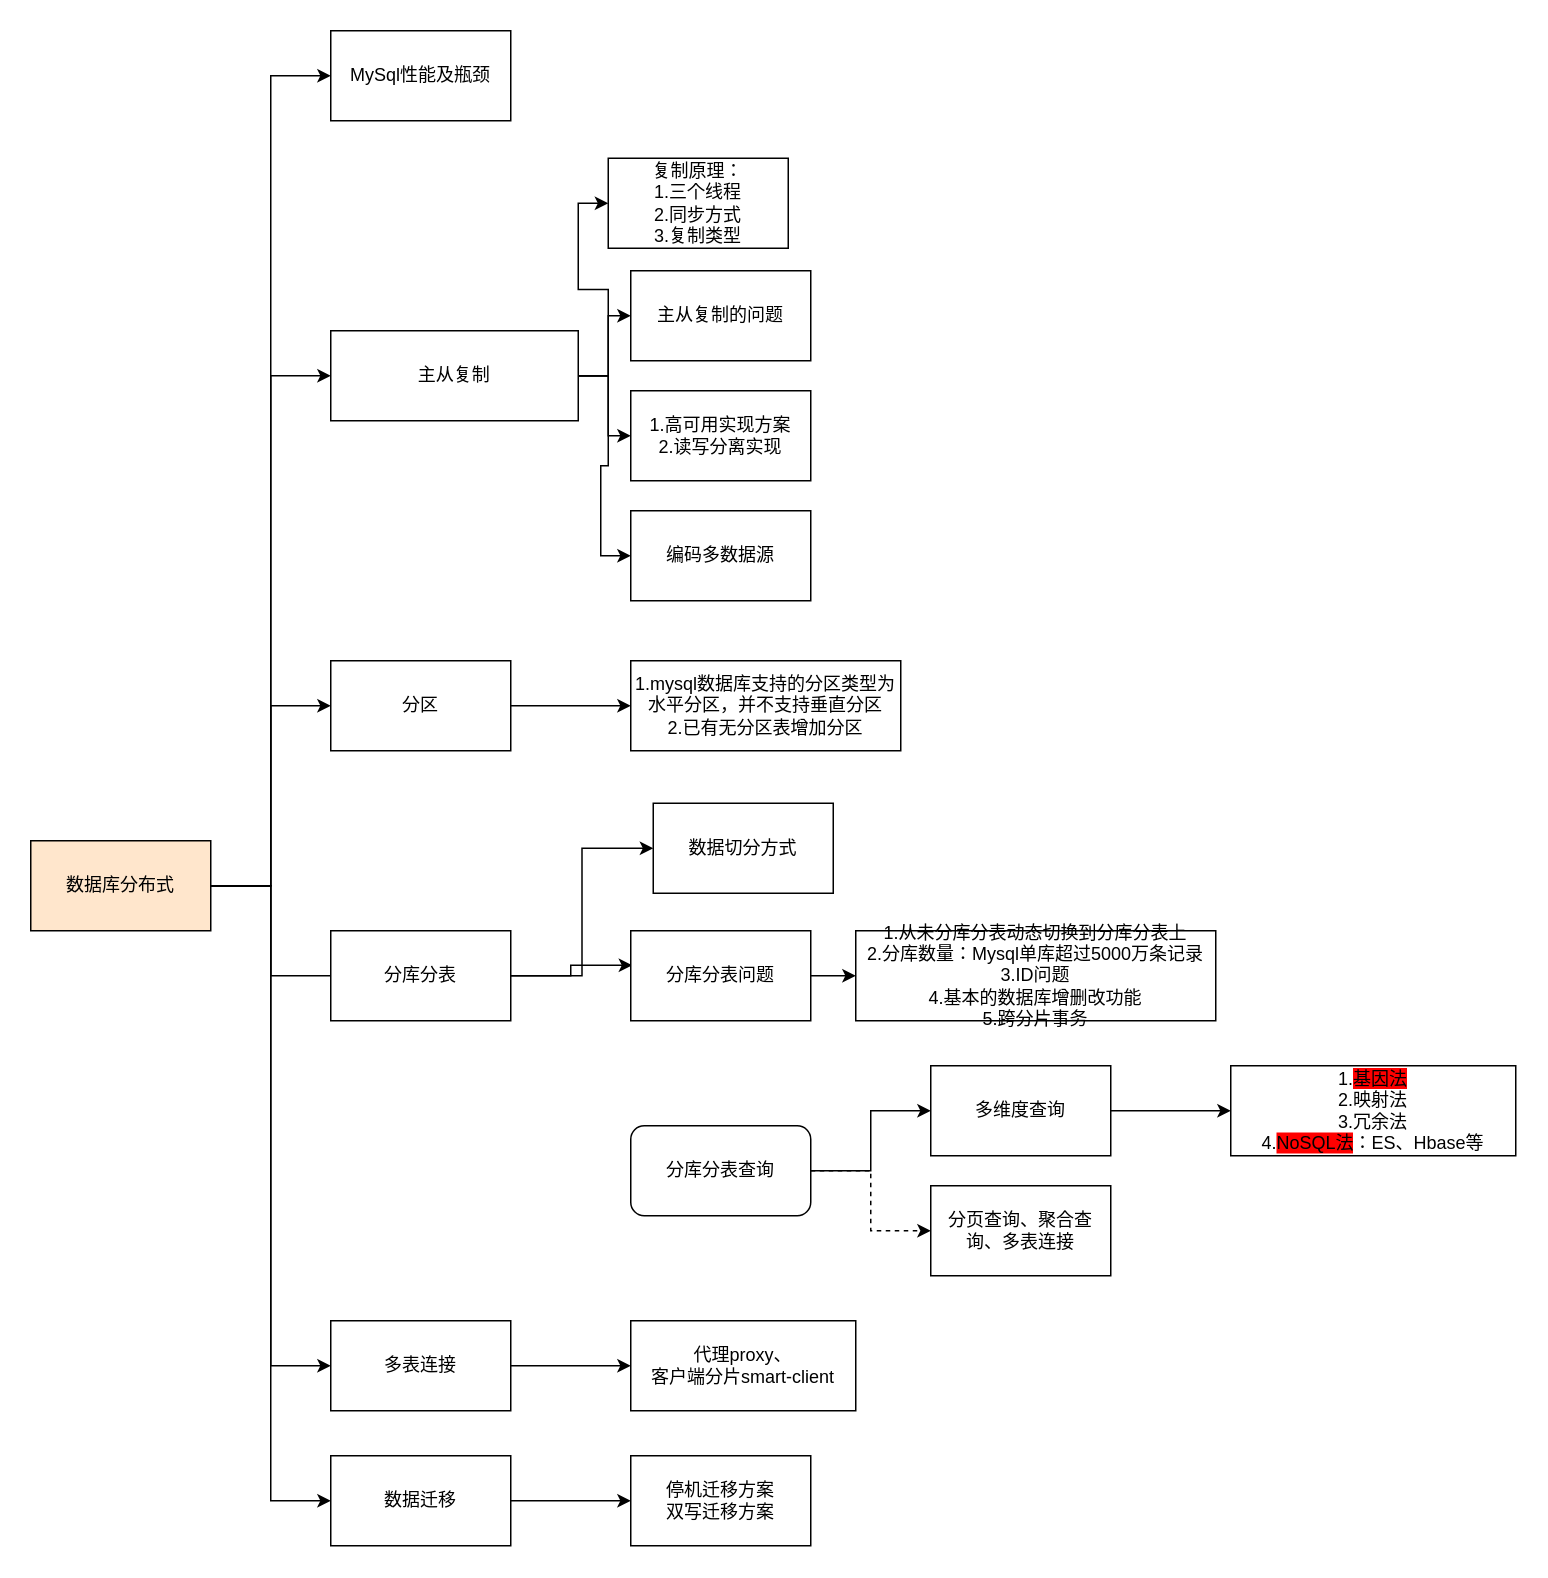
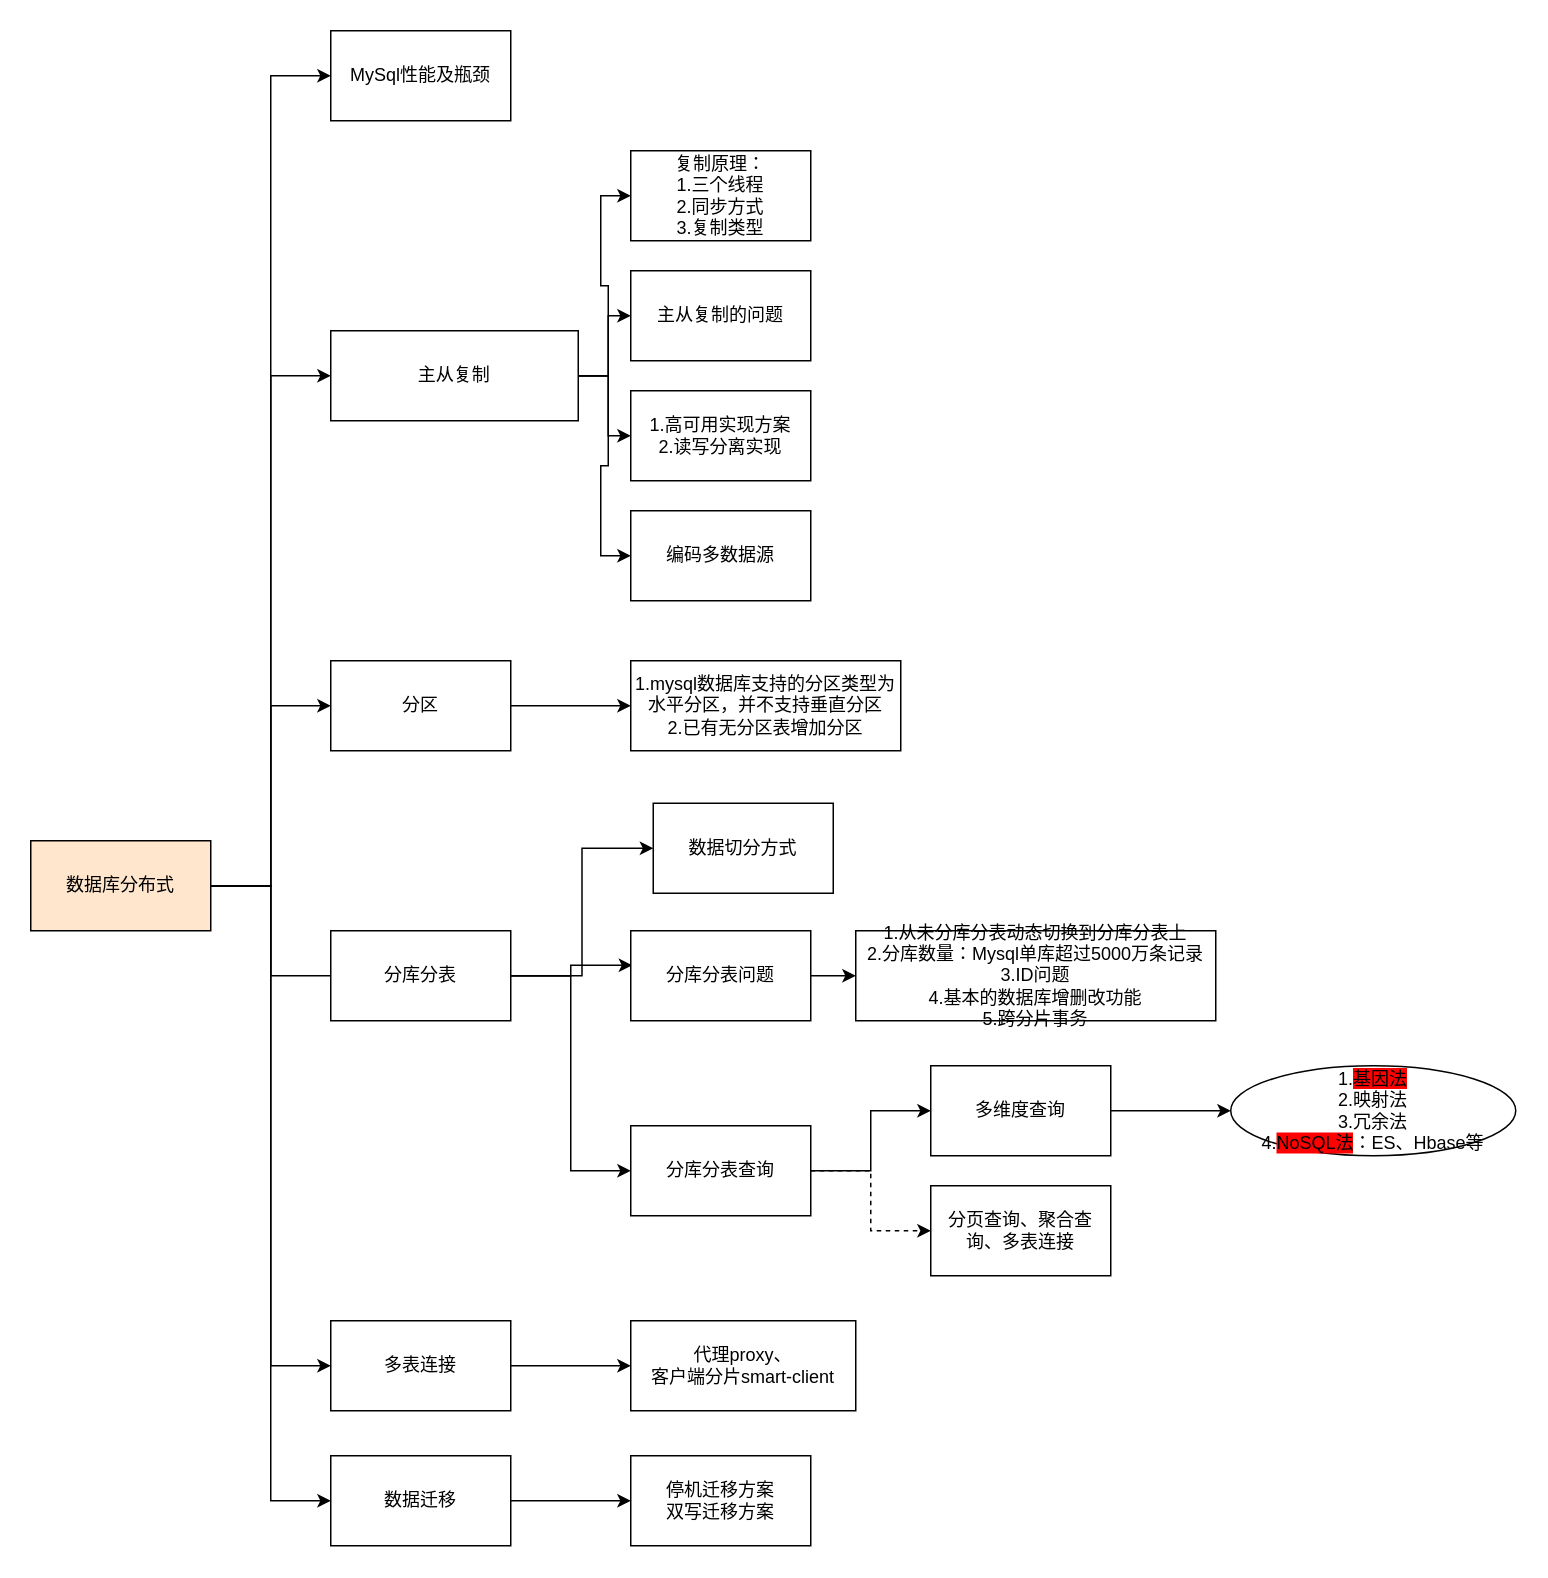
node "复制原理： 1.三个线程 2.同步方式 3.复制类型": moved (698, 203) -> (721, 196)
edge "分库分表" -> "分库分表查询": added
node "1.基因法 2.映射法 3.冗余法 4.NoSQL法：ES、Hbase等": shape rectangle -> ellipse
node "分库分表查询": shape rounded rectangle -> rectangle
